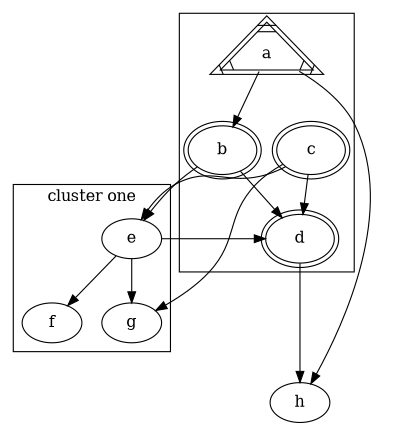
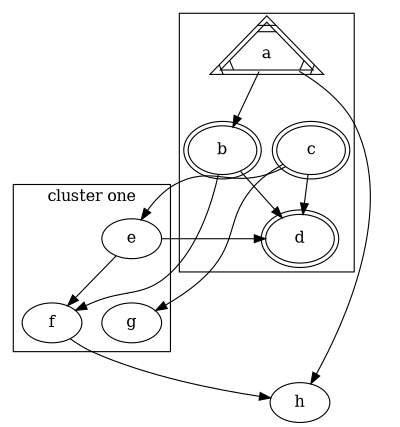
edge "b" -> "e": now "b" -> "f"
edge "e" -> "g": removed
edge "d" -> "h": now "f" -> "h"
